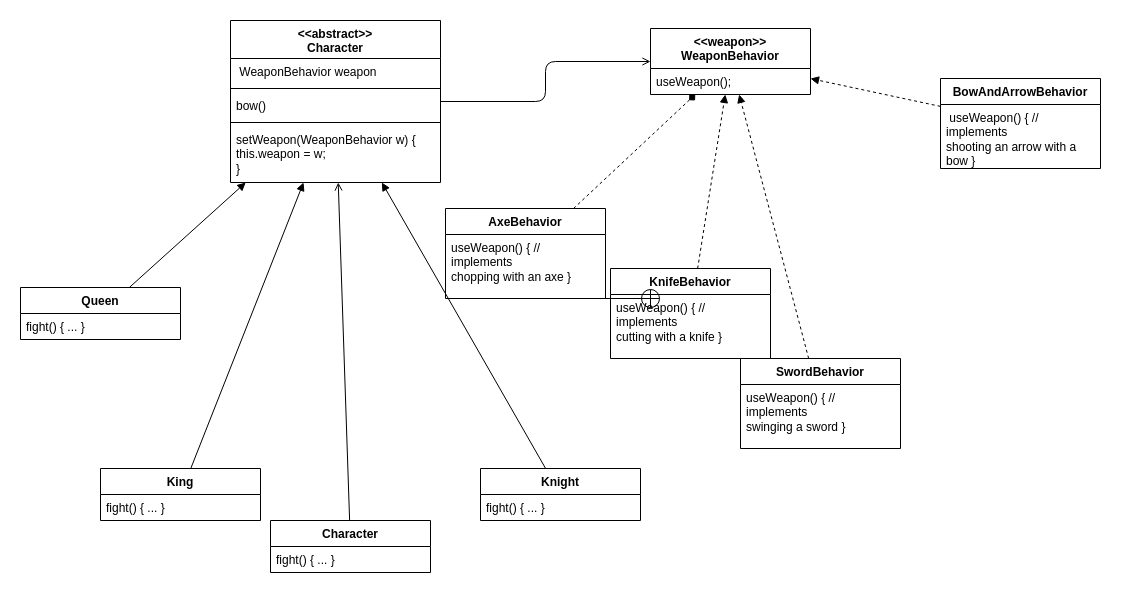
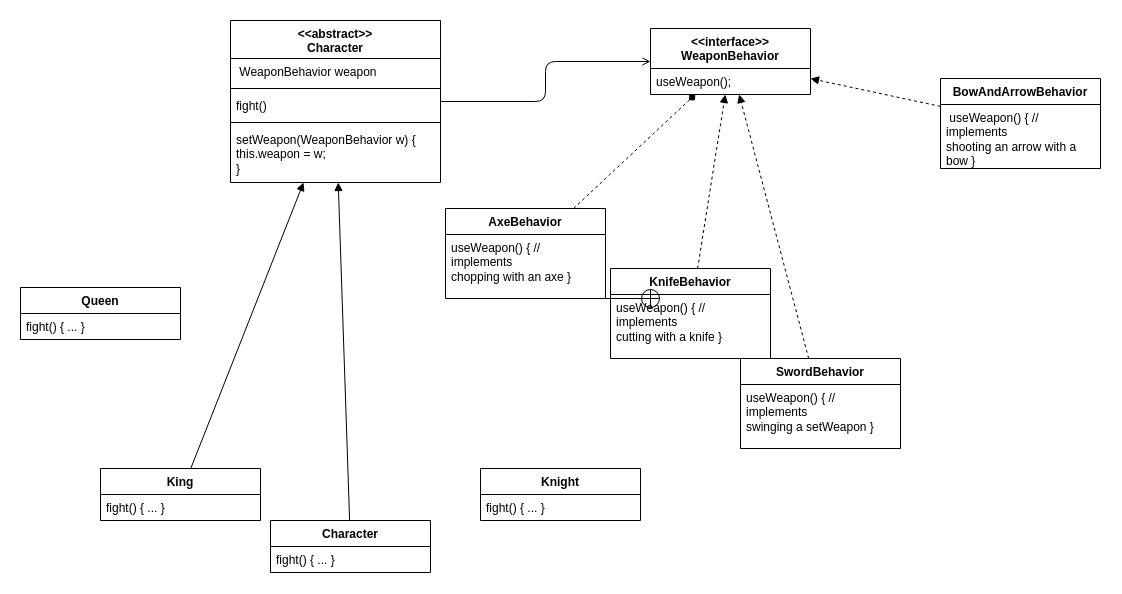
node "<<weapon>> WeaponBehavior": label "<<weapon>> WeaponBehavior" -> "<<interface>> WeaponBehavior"
node "bow()": label "bow()" -> "fight()"
edge "Character" -> "<<abstract>> Character": arrowhead open -> block
edge "Queen" -> "<<abstract>> Character": removed
edge "Knight" -> "<<abstract>> Character": removed
node "useWeapon() { // implements swinging a sword }": label "useWeapon() { // implements swinging a sword }" -> "useWeapon() { // implements swinging a setWeapon }"
